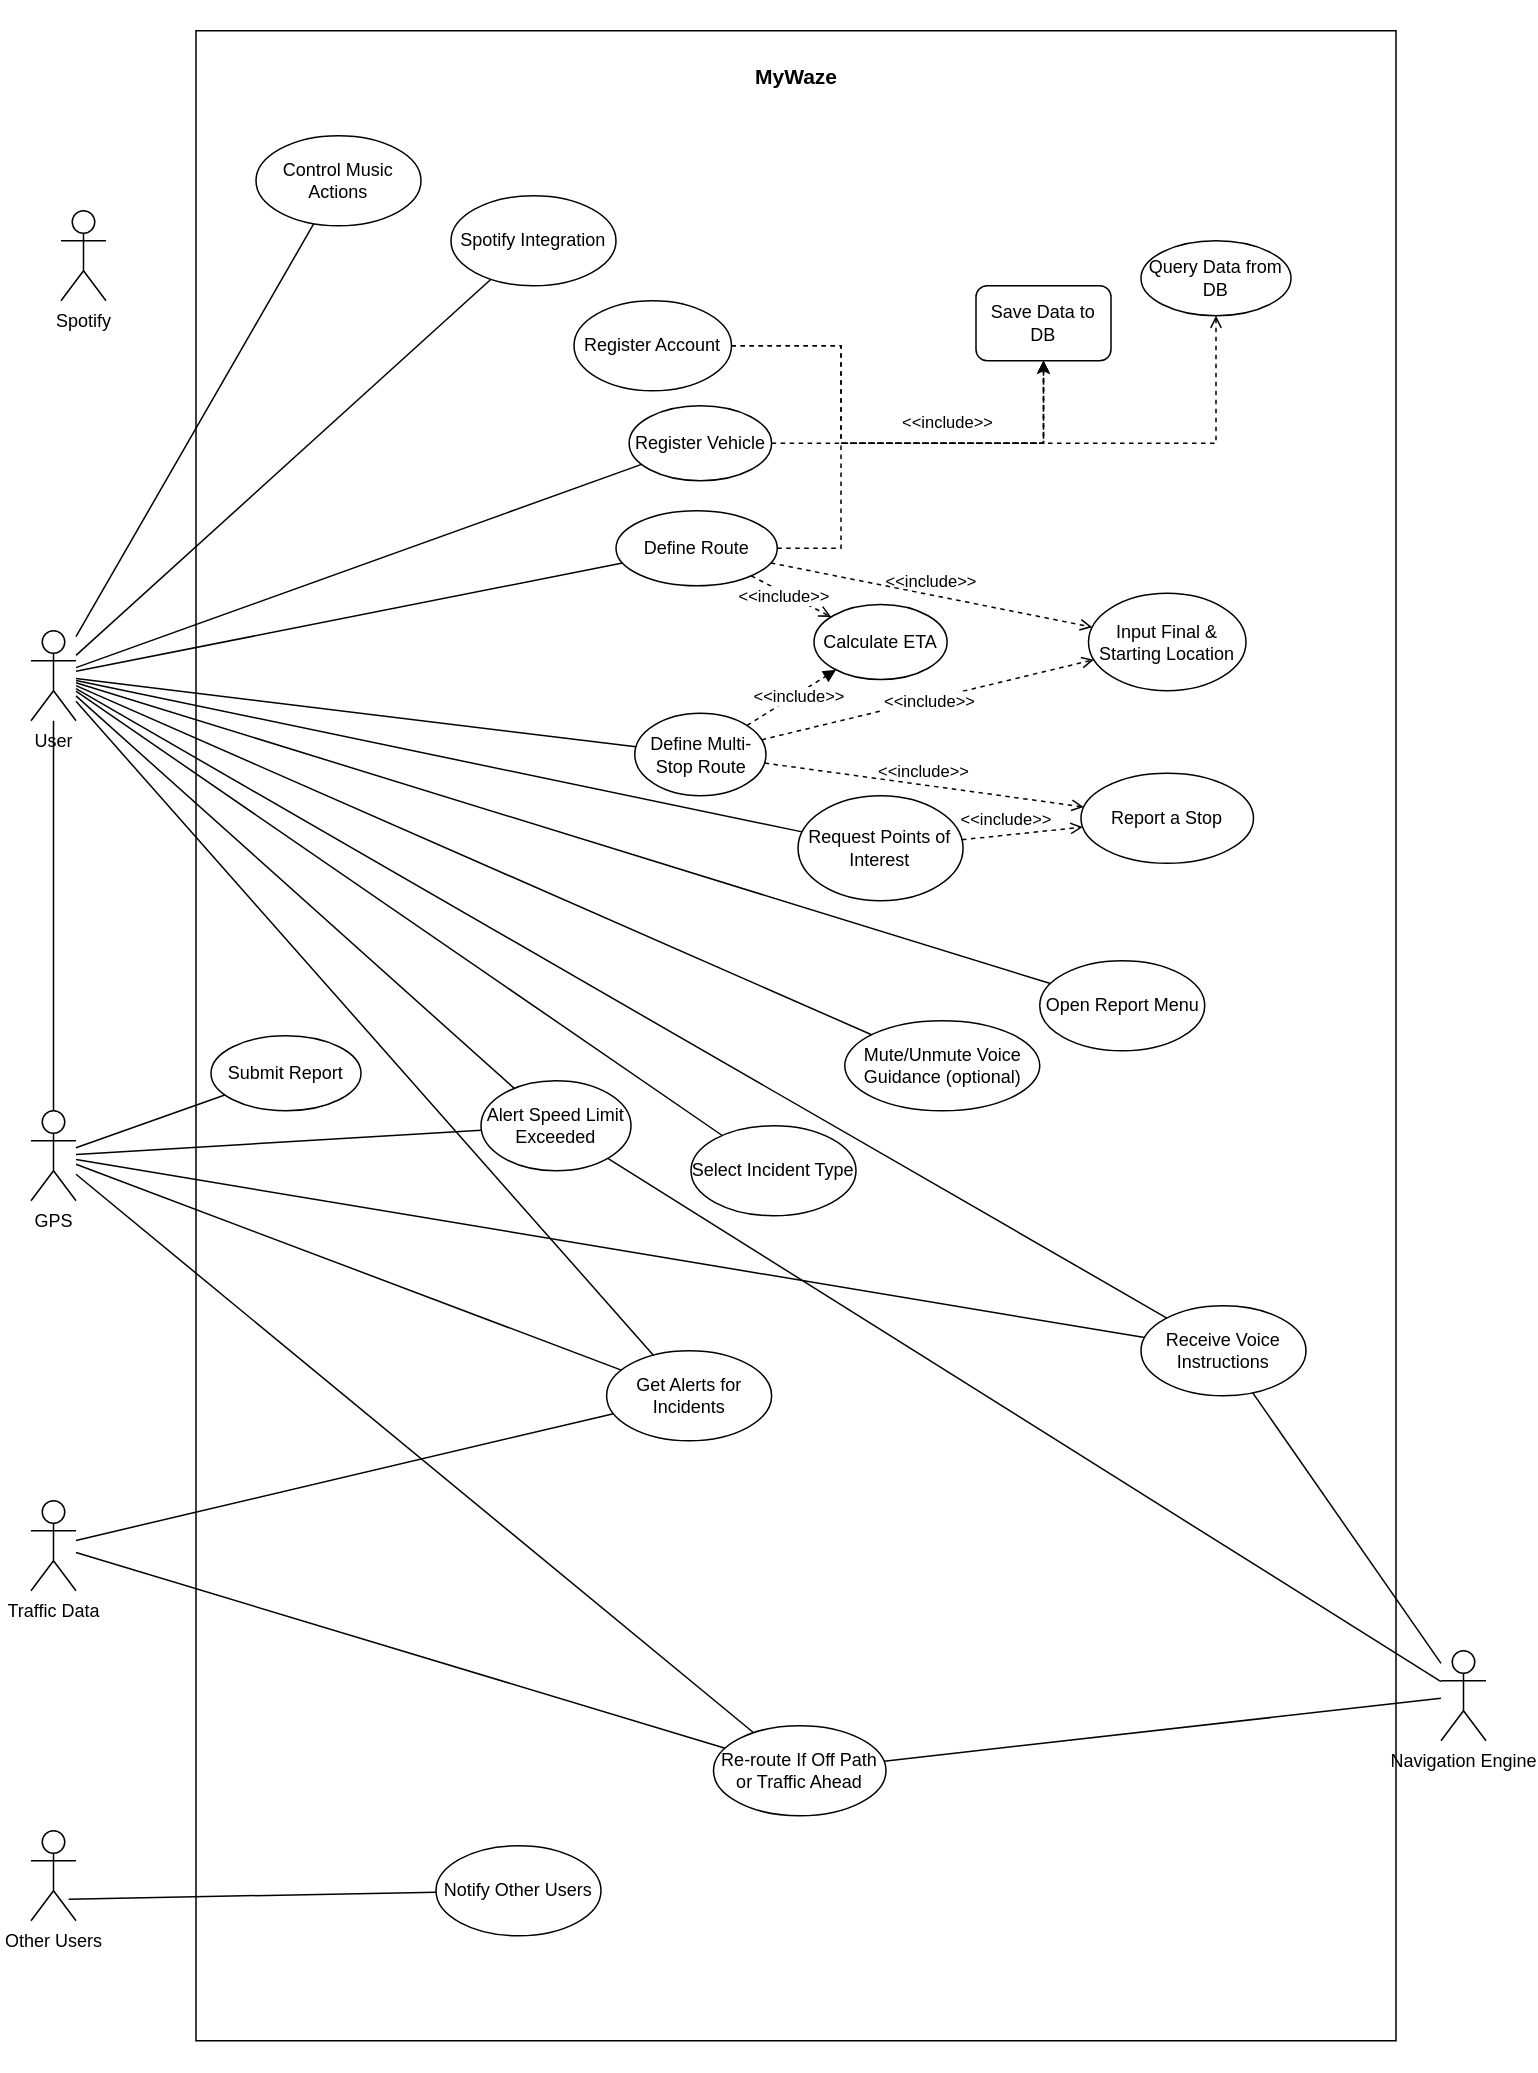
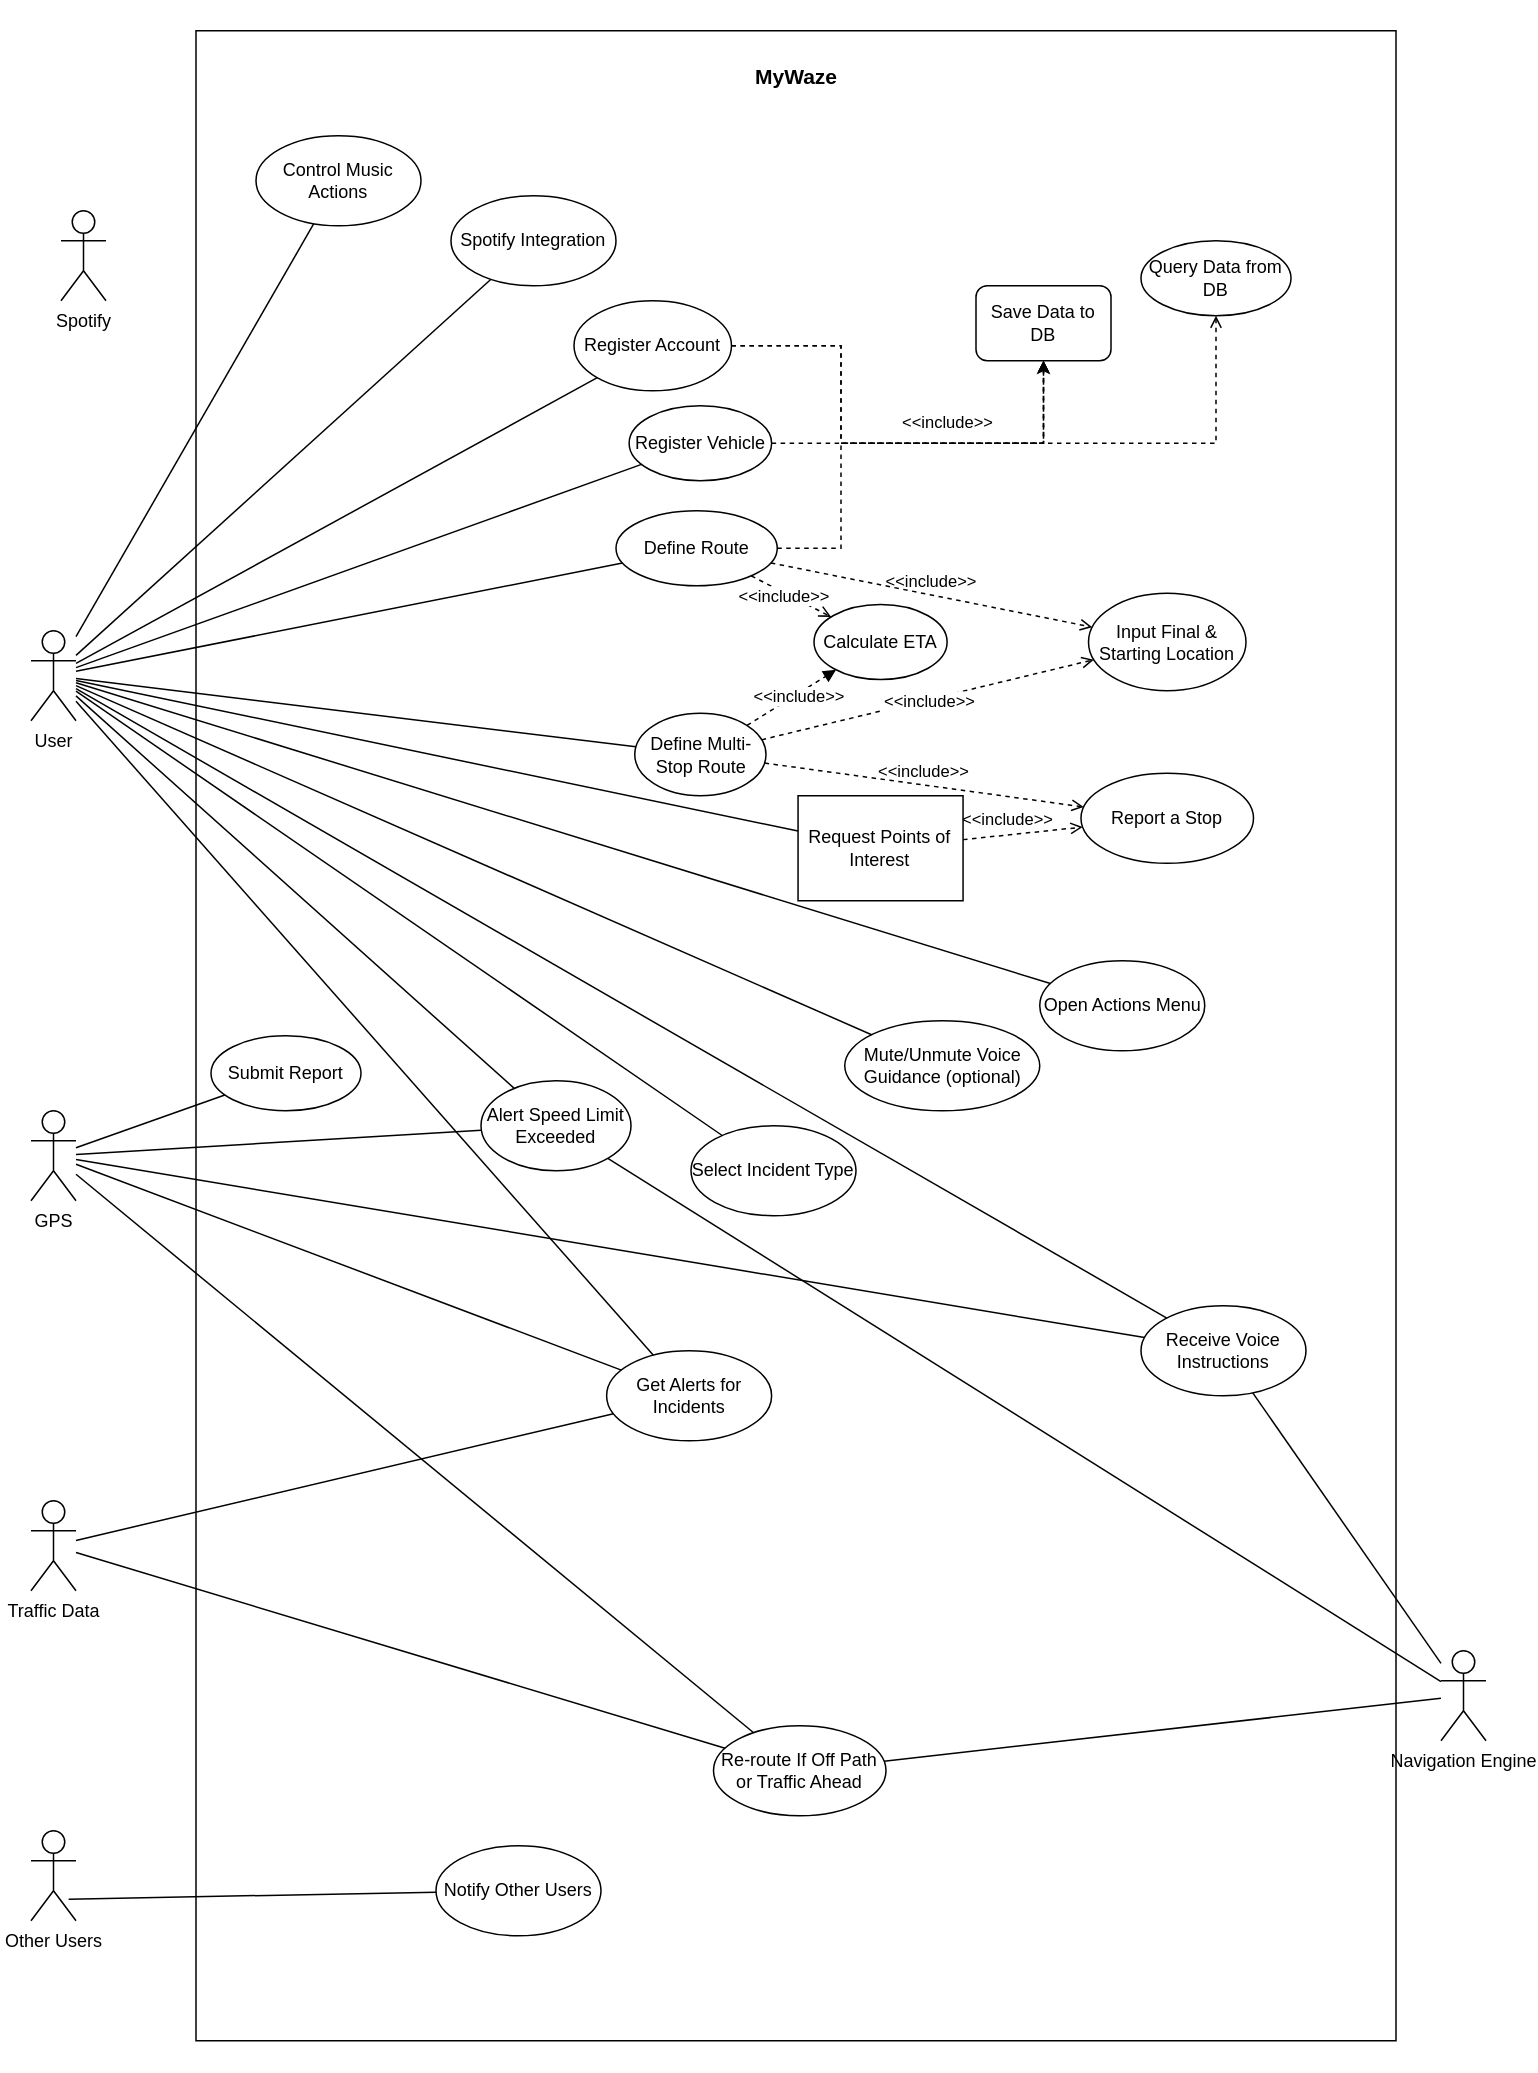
node "Request Points of Interest": shape ellipse -> rectangle
edge "User" -- "GPS": now "User" -- "Register Account"
node "Open Report Menu": label "Open Report Menu" -> "Open Actions Menu"
